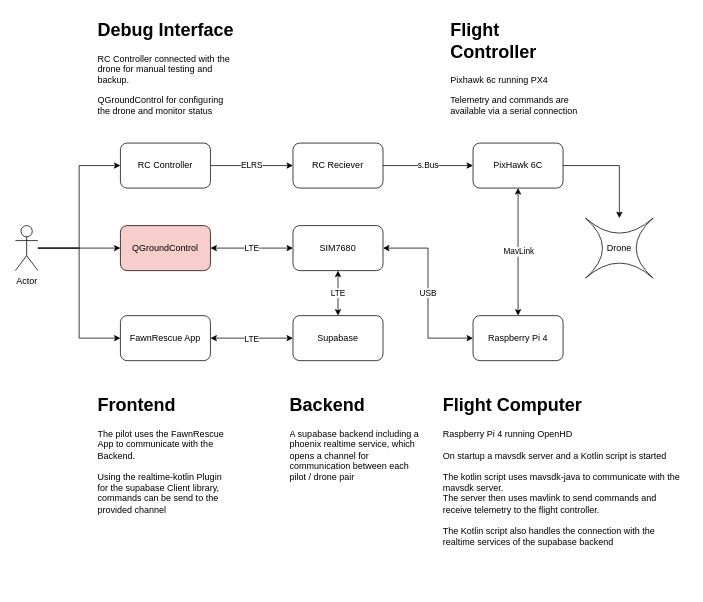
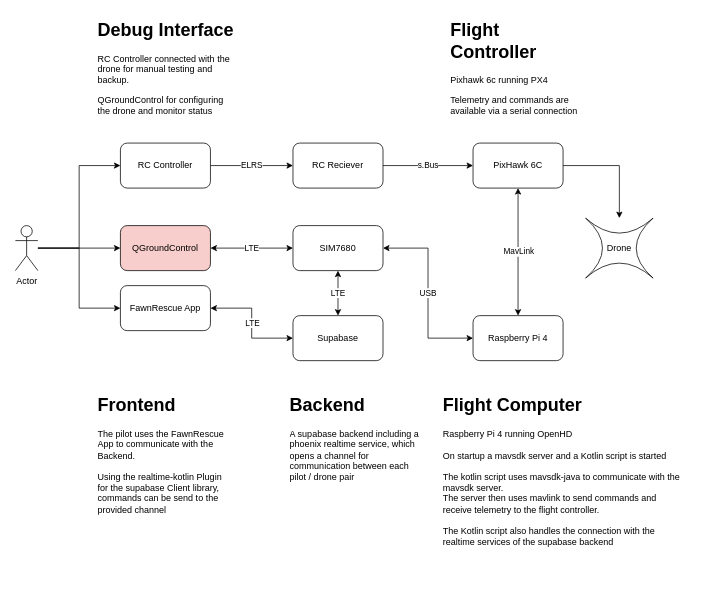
node "FawnRescue App": moved (165, 338) -> (165, 308)
